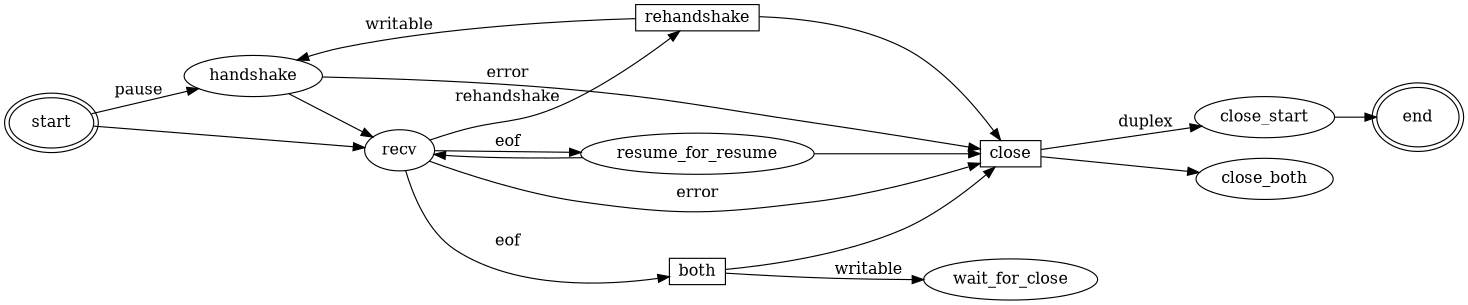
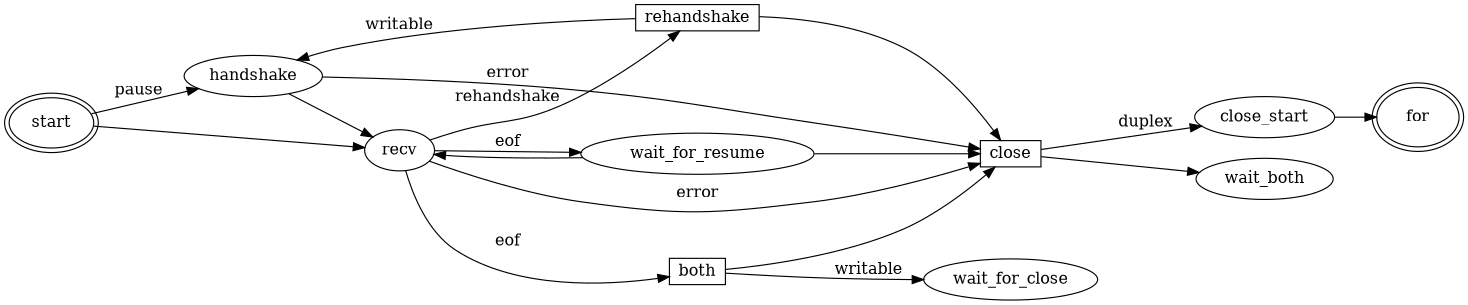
node "end": label "end" -> "for"
node "resume_for_resume": label "resume_for_resume" -> "wait_for_resume"
node "close_both": label "close_both" -> "wait_both"
